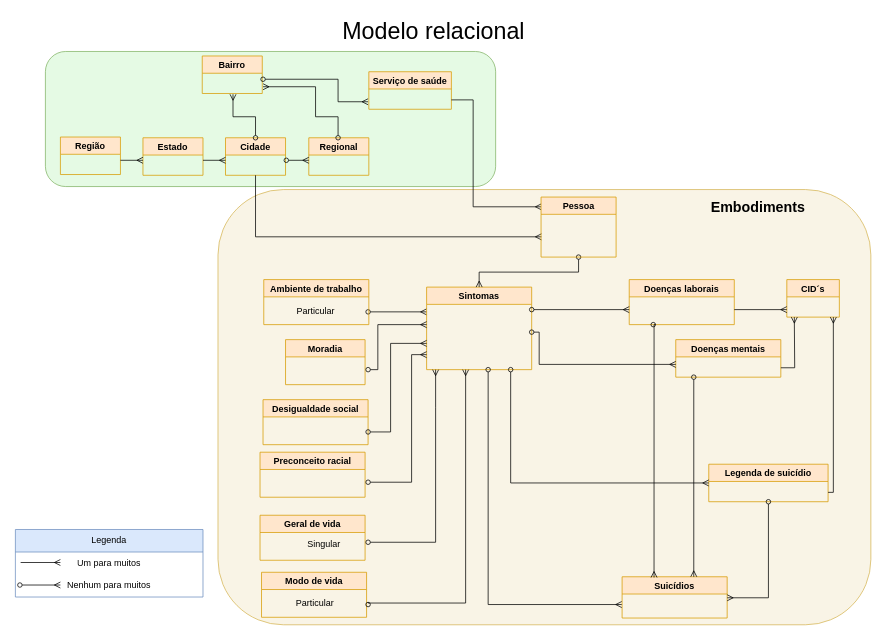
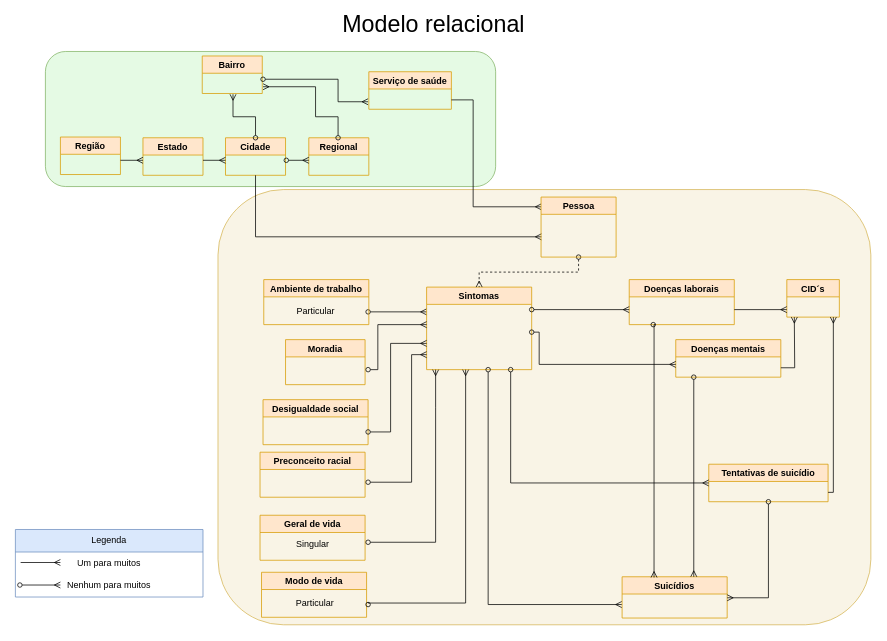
node "Modelo relacional": moved (435, 30) -> (435, 23)
node "Embodiments": removed
edge "Pessoa" -- "Sintomas": style solid -> dashed
node "Legenda de suicídio": label "Legenda de suicídio" -> "Tentativas de suicídio"
node "Singular": moved (324, 544) -> (312, 544)
